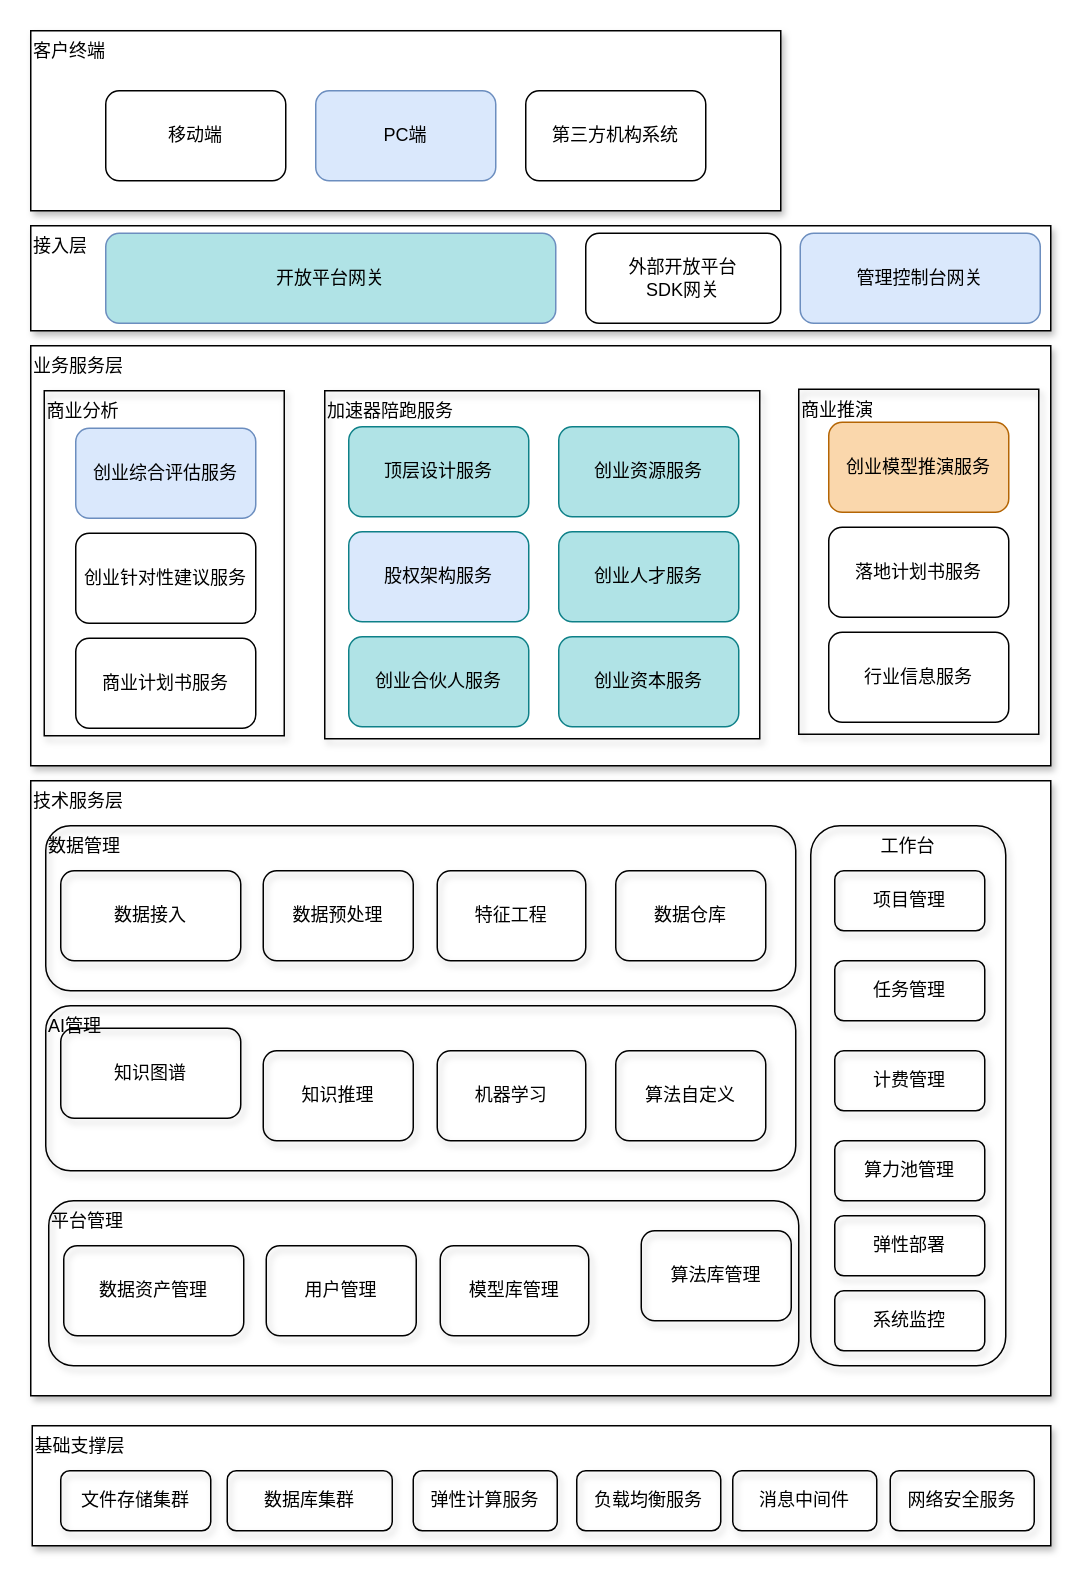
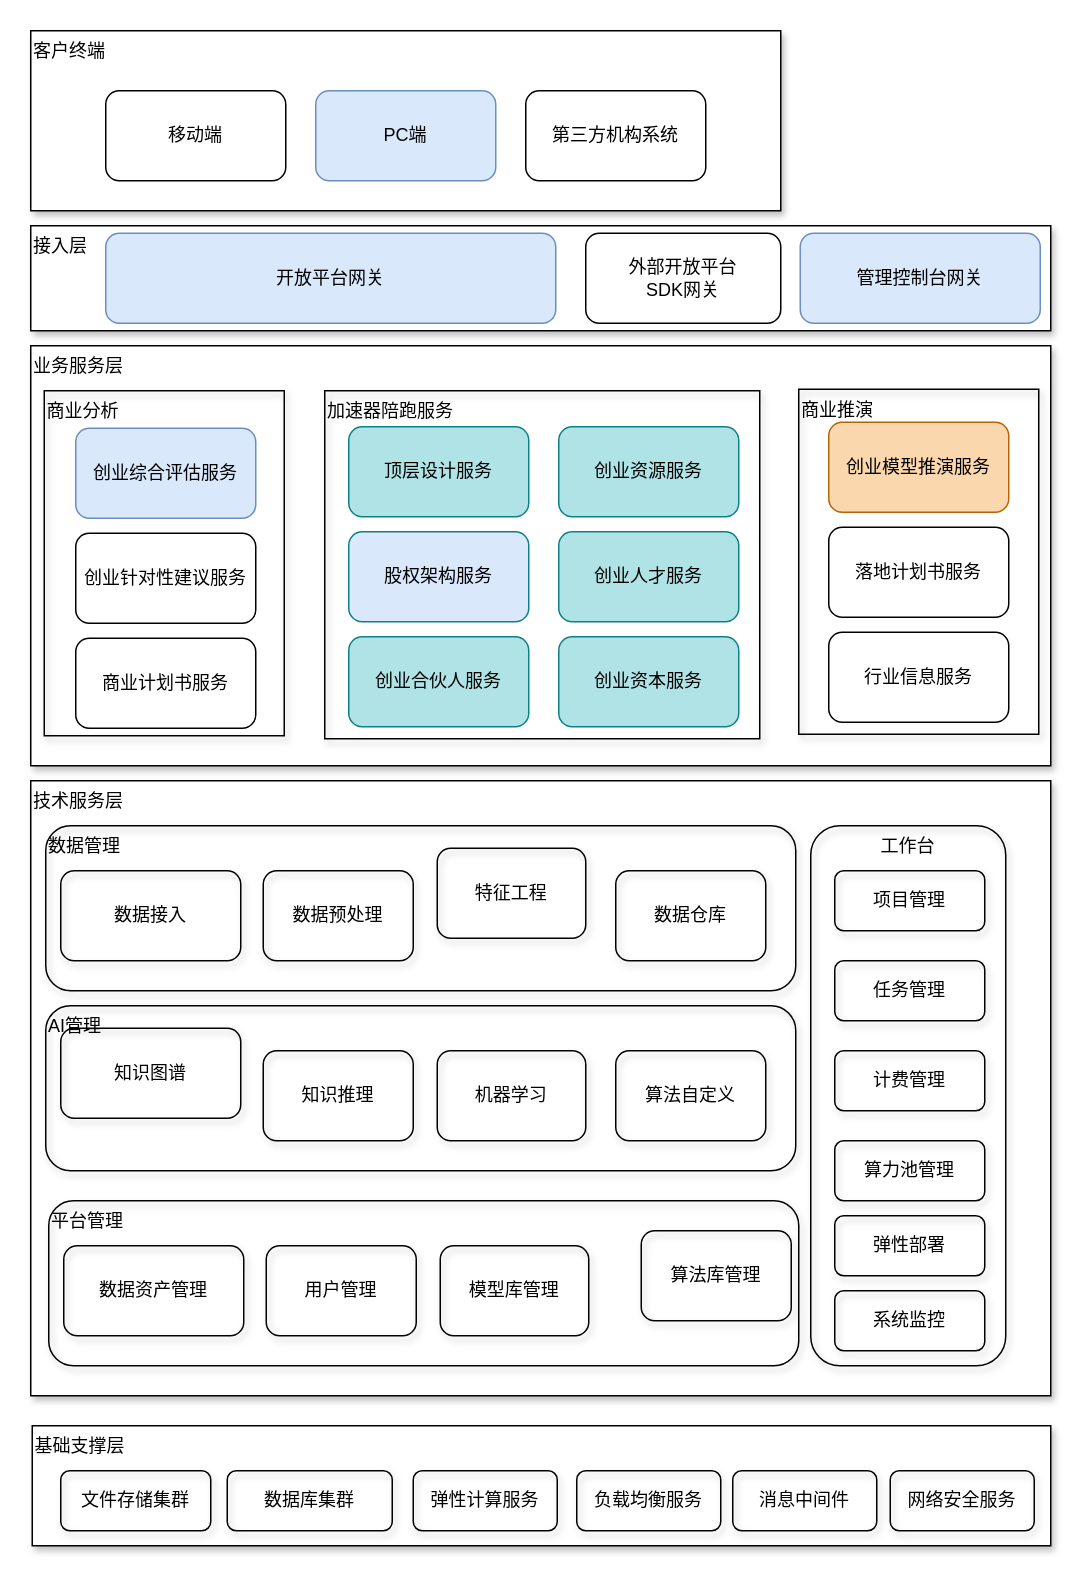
node "开放平台网关": fillcolor #b0e3e6 -> #dae8fc
node "特征工程": moved (512, 916) -> (512, 893)
